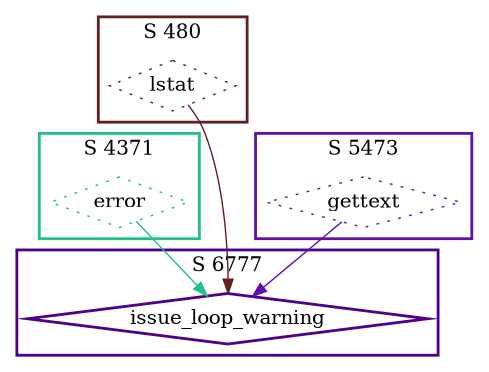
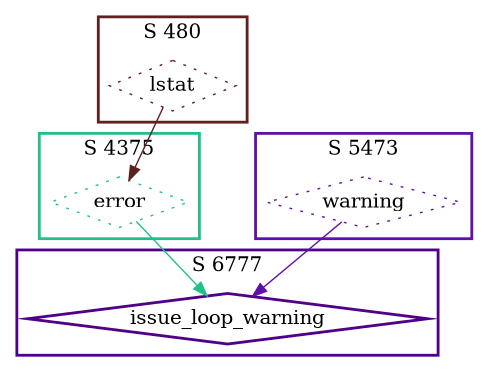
cluster "S 4371": label "S 4371" -> "S 4375"
edge "lstat" -> "issue_loop_warning": now "lstat" -> "error"
node "gettext": label "gettext" -> "warning"
